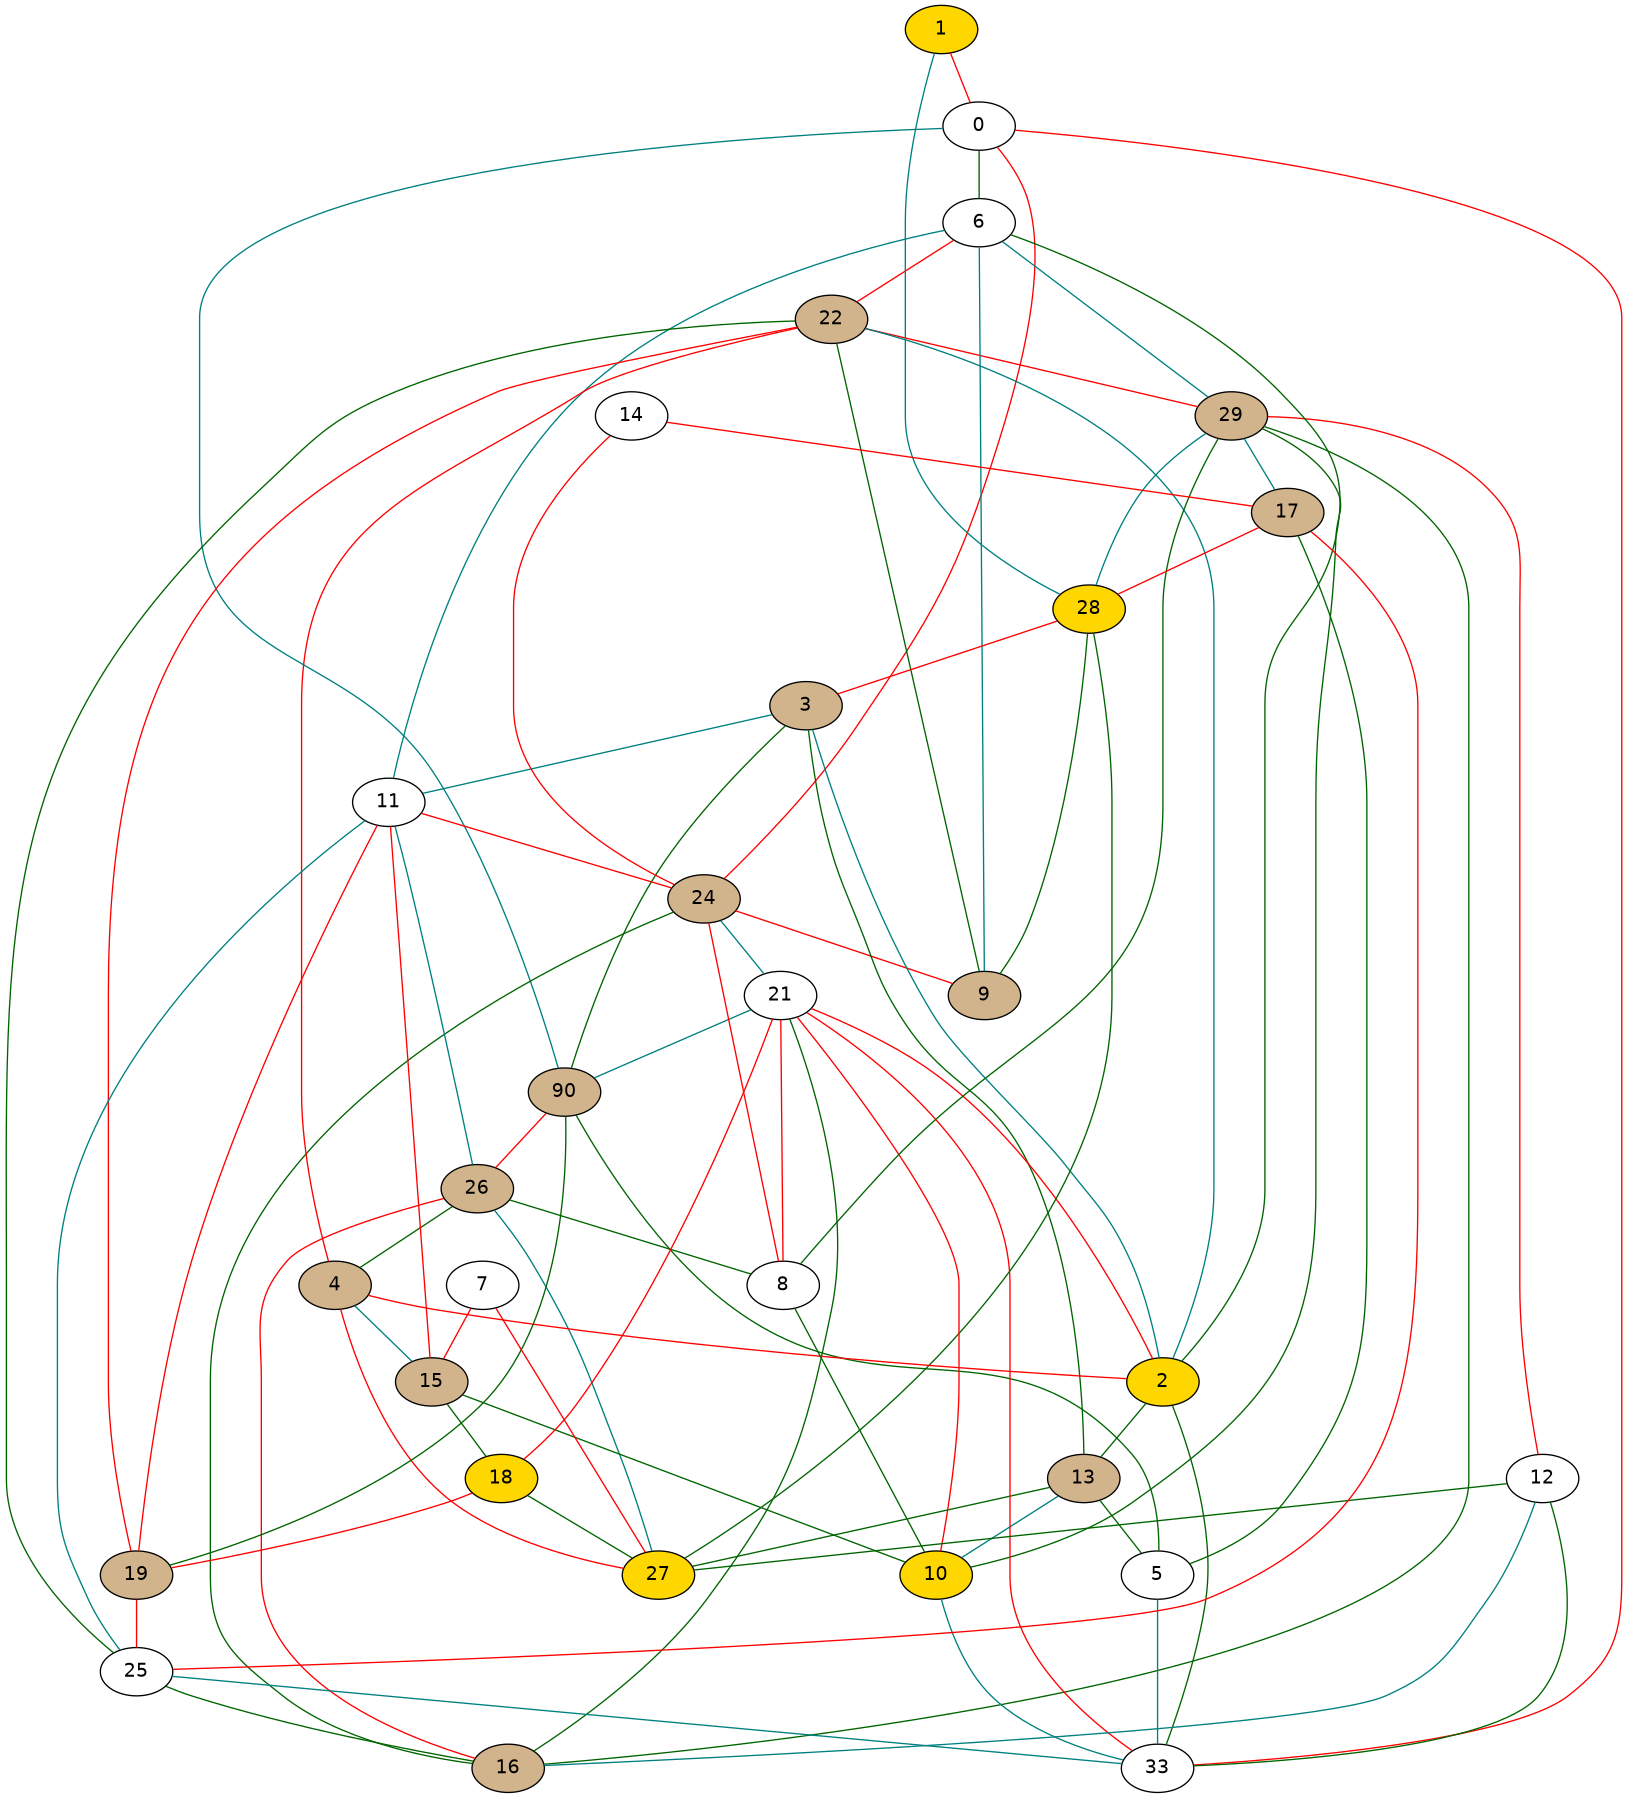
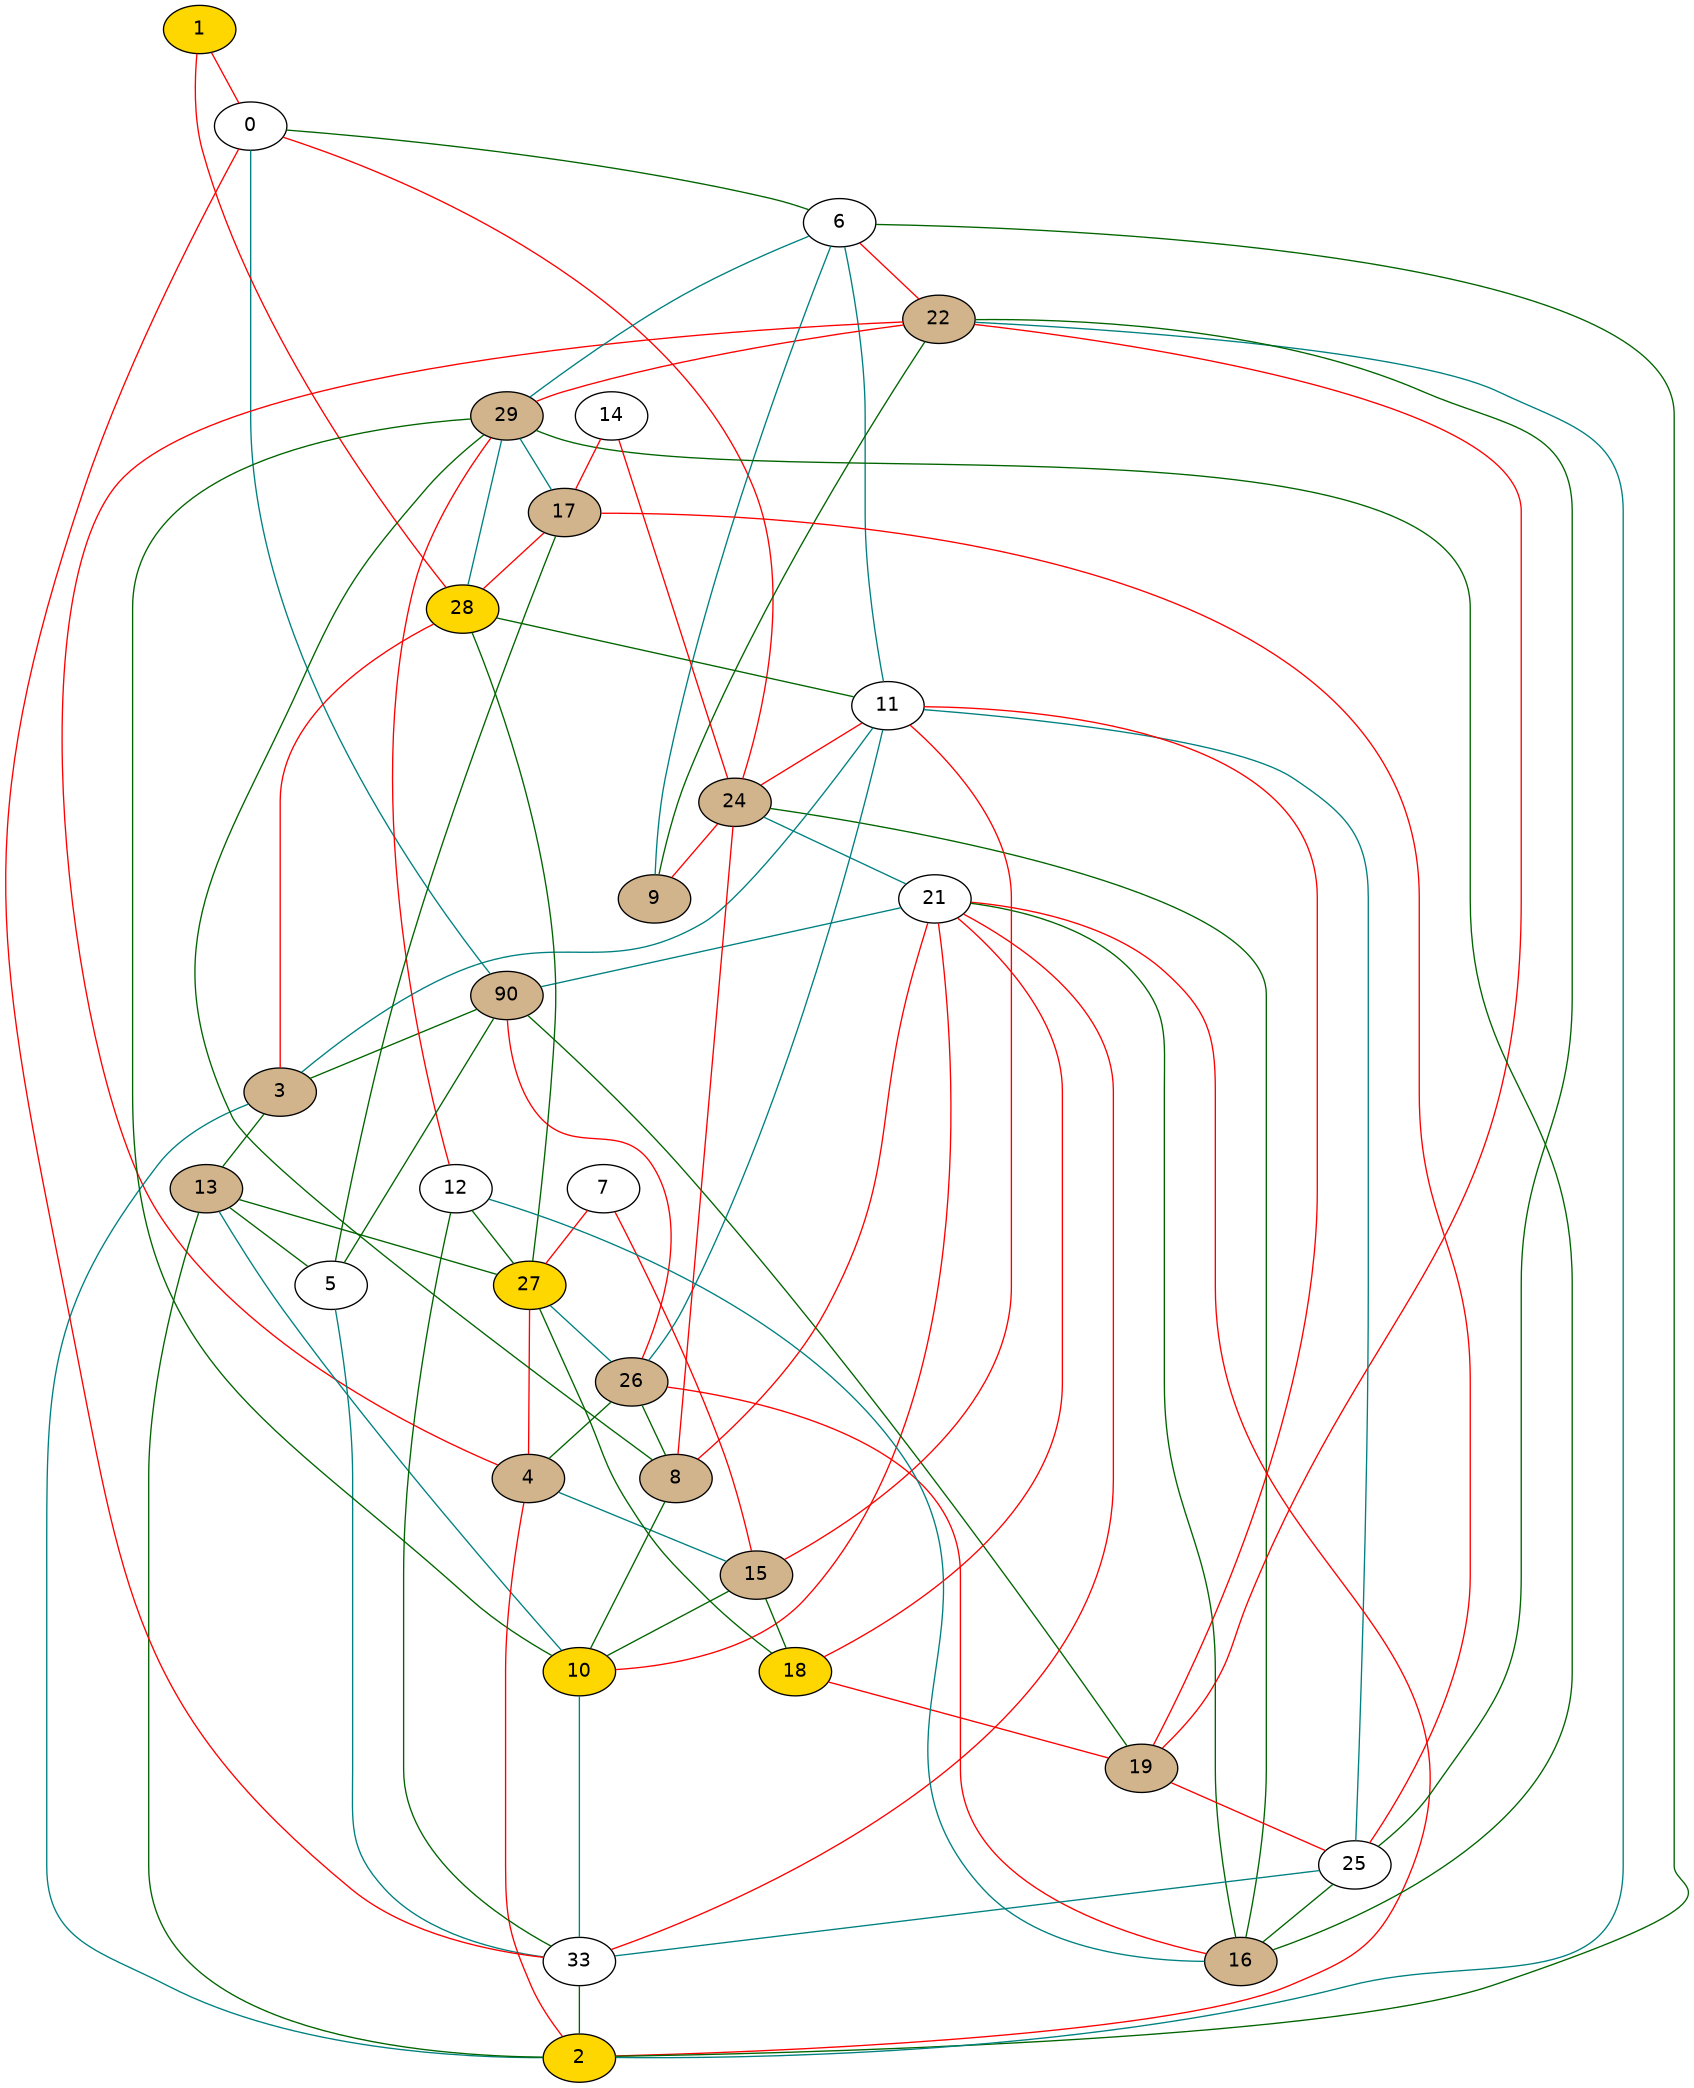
edge "1" -- "28": color teal -> red
edge "28" -- "9": now "28" -- "11"
node "8": fillcolor white -> tan
